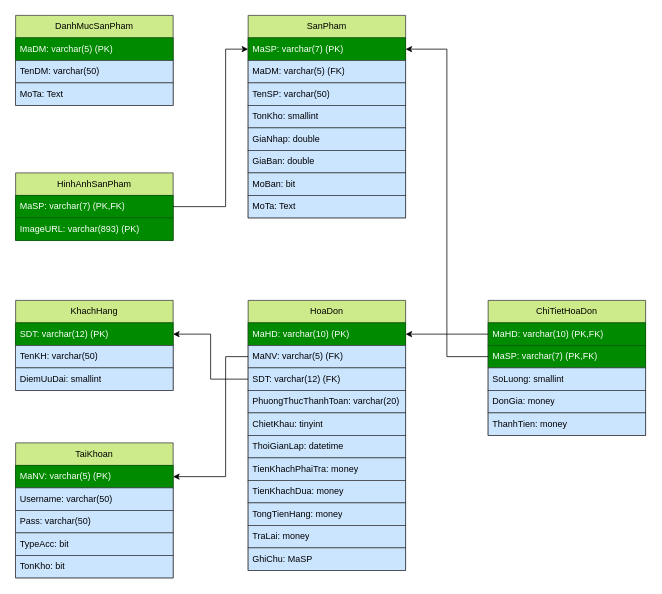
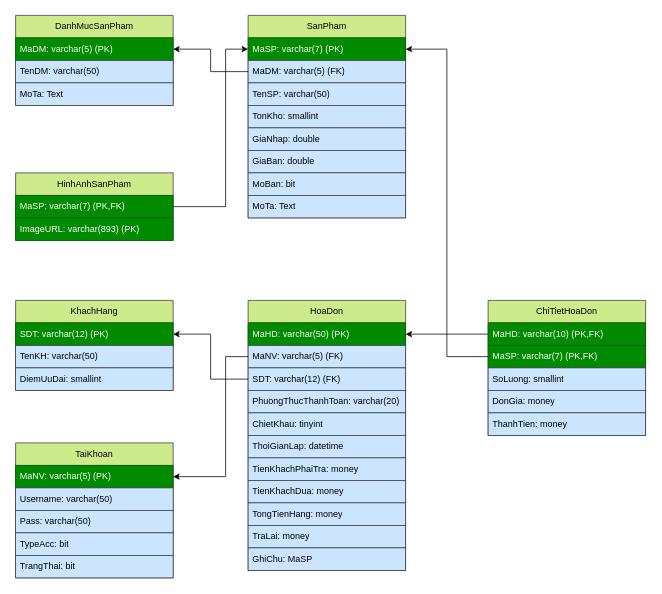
edge "MaDM: varchar(5) (FK)" -> "MaDM: varchar(5) (PK)": added
node "MaHD: varchar(10) (PK)": label "MaHD: varchar(10) (PK)" -> "MaHD: varchar(50) (PK)"
node "TonKho: bit": label "TonKho: bit" -> "TrangThai: bit"
